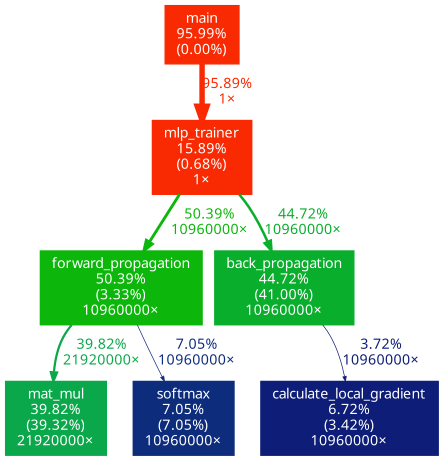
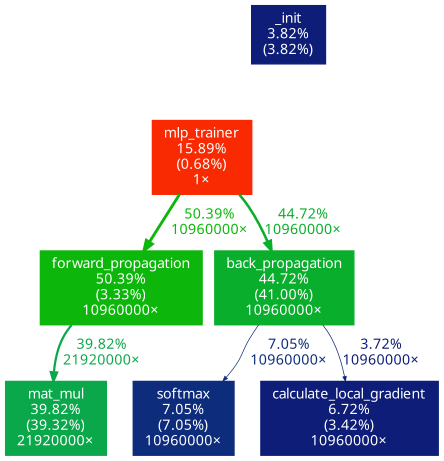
node "main 95.99% (0.00%)": removed
node "_init 3.82% (3.82%)": added
edge "forward_propagation 50.39% (3.33%) 10960000×" -> "softmax 7.05% (7.05%) 10960000×": now "back_propagation 44.72% (41.00%) 10960000×" -> "softmax 7.05% (7.05%) 10960000×"
